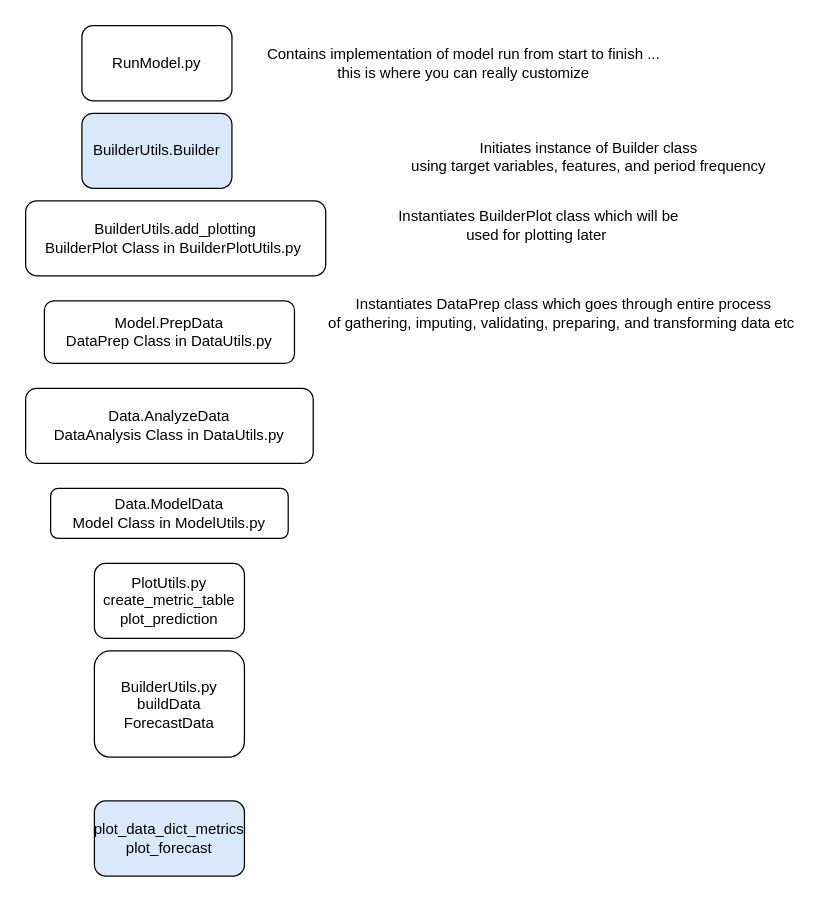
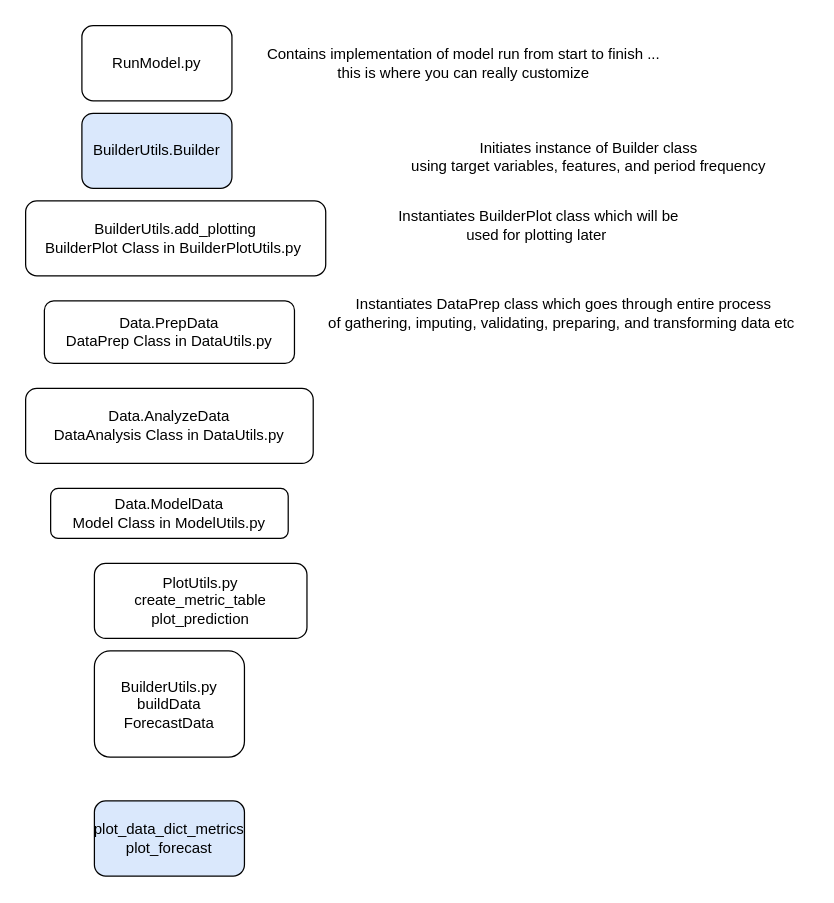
node "Model.PrepData DataPrep Class in DataUtils.py": label "Model.PrepData DataPrep Class in DataUtils.py" -> "Data.PrepData DataPrep Class in DataUtils.py"
node "PlotUtils.py create_metric_table plot_prediction": size 150x75 -> 213x75
